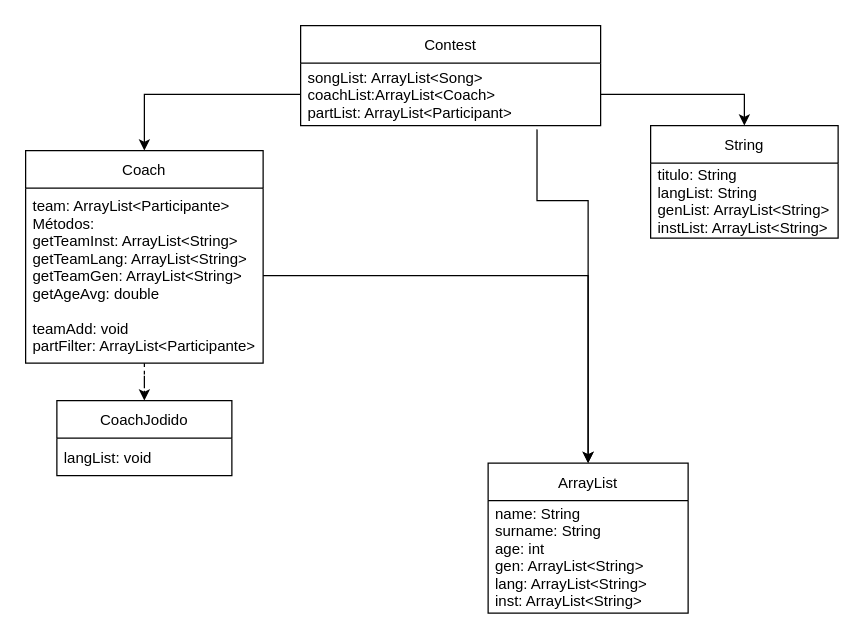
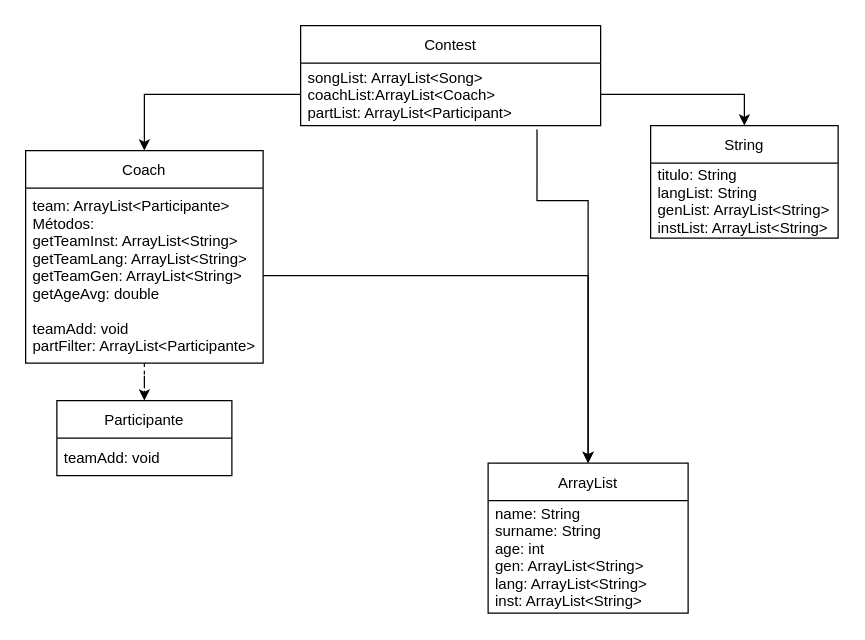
node "CoachJodido": label "CoachJodido" -> "Participante"
node "langList: void": label "langList: void" -> "teamAdd: void"
